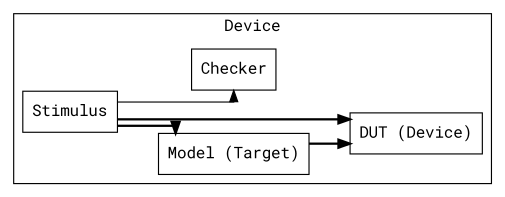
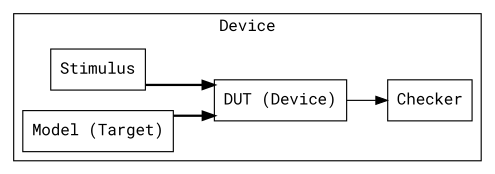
edge "Stimulus" -> "Checker": now "DUT (Device)" -> "Checker"
edge "Stimulus" -> "Model (Target)": removed
